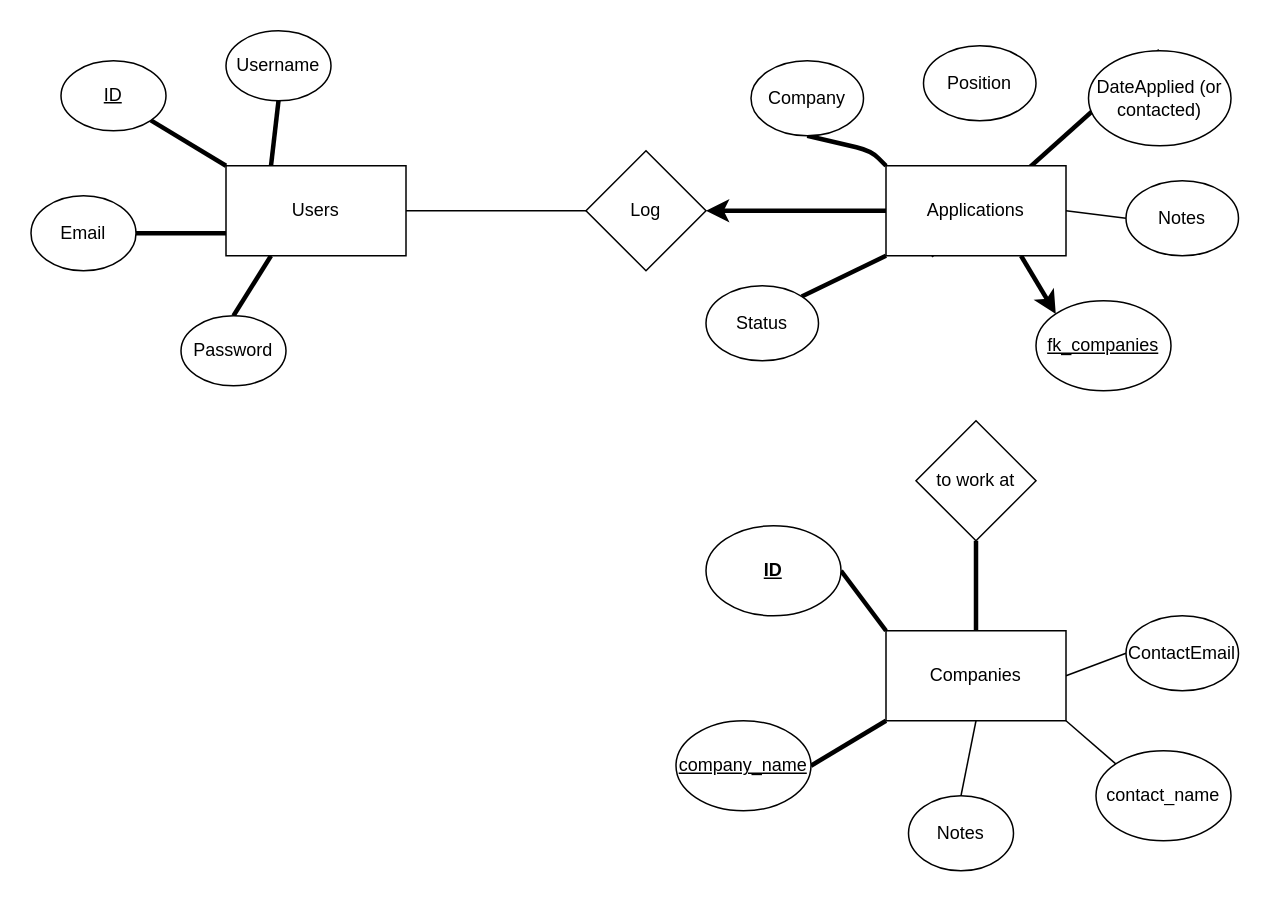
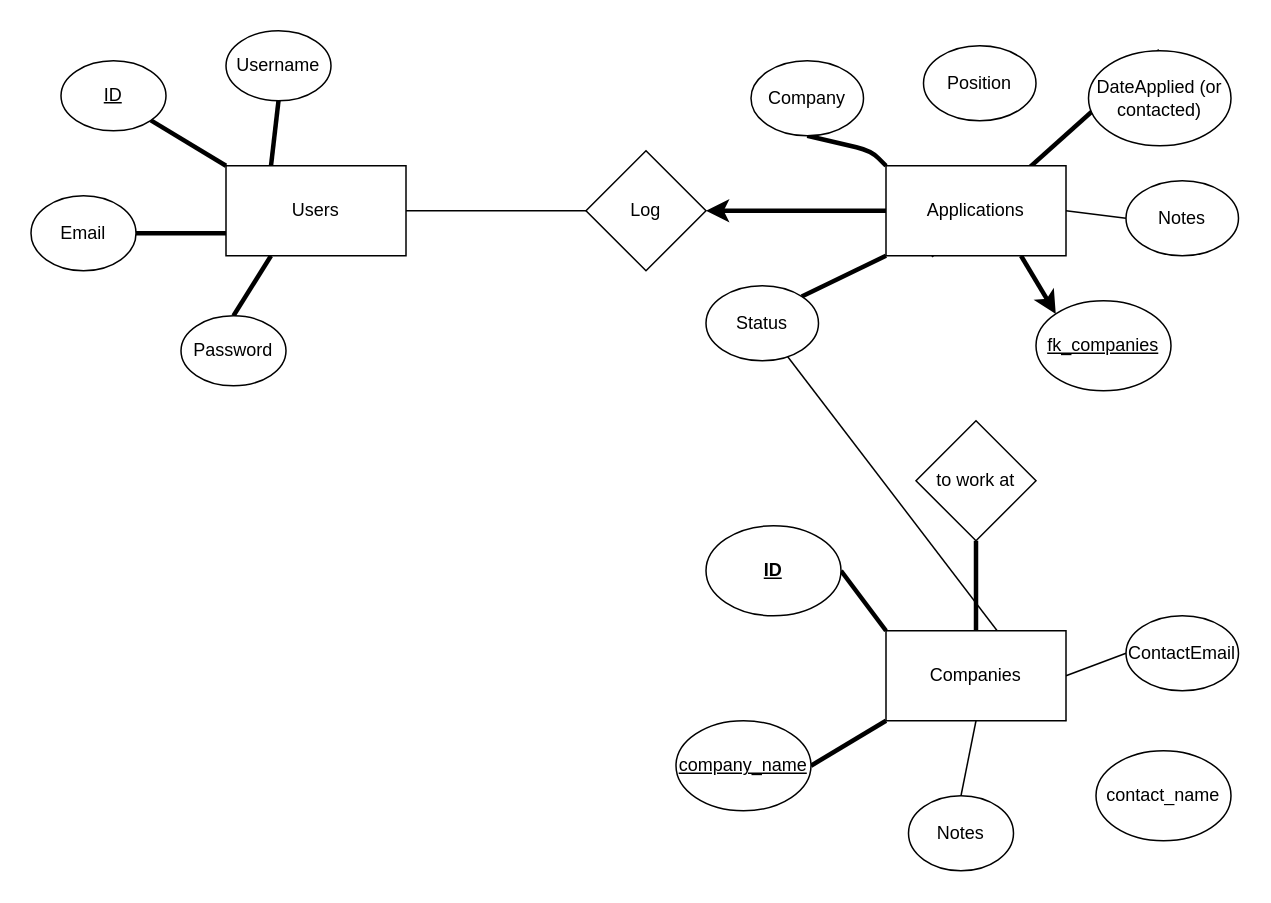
edge "Companies" -- "contact_name": now "Companies" -- "Status"
